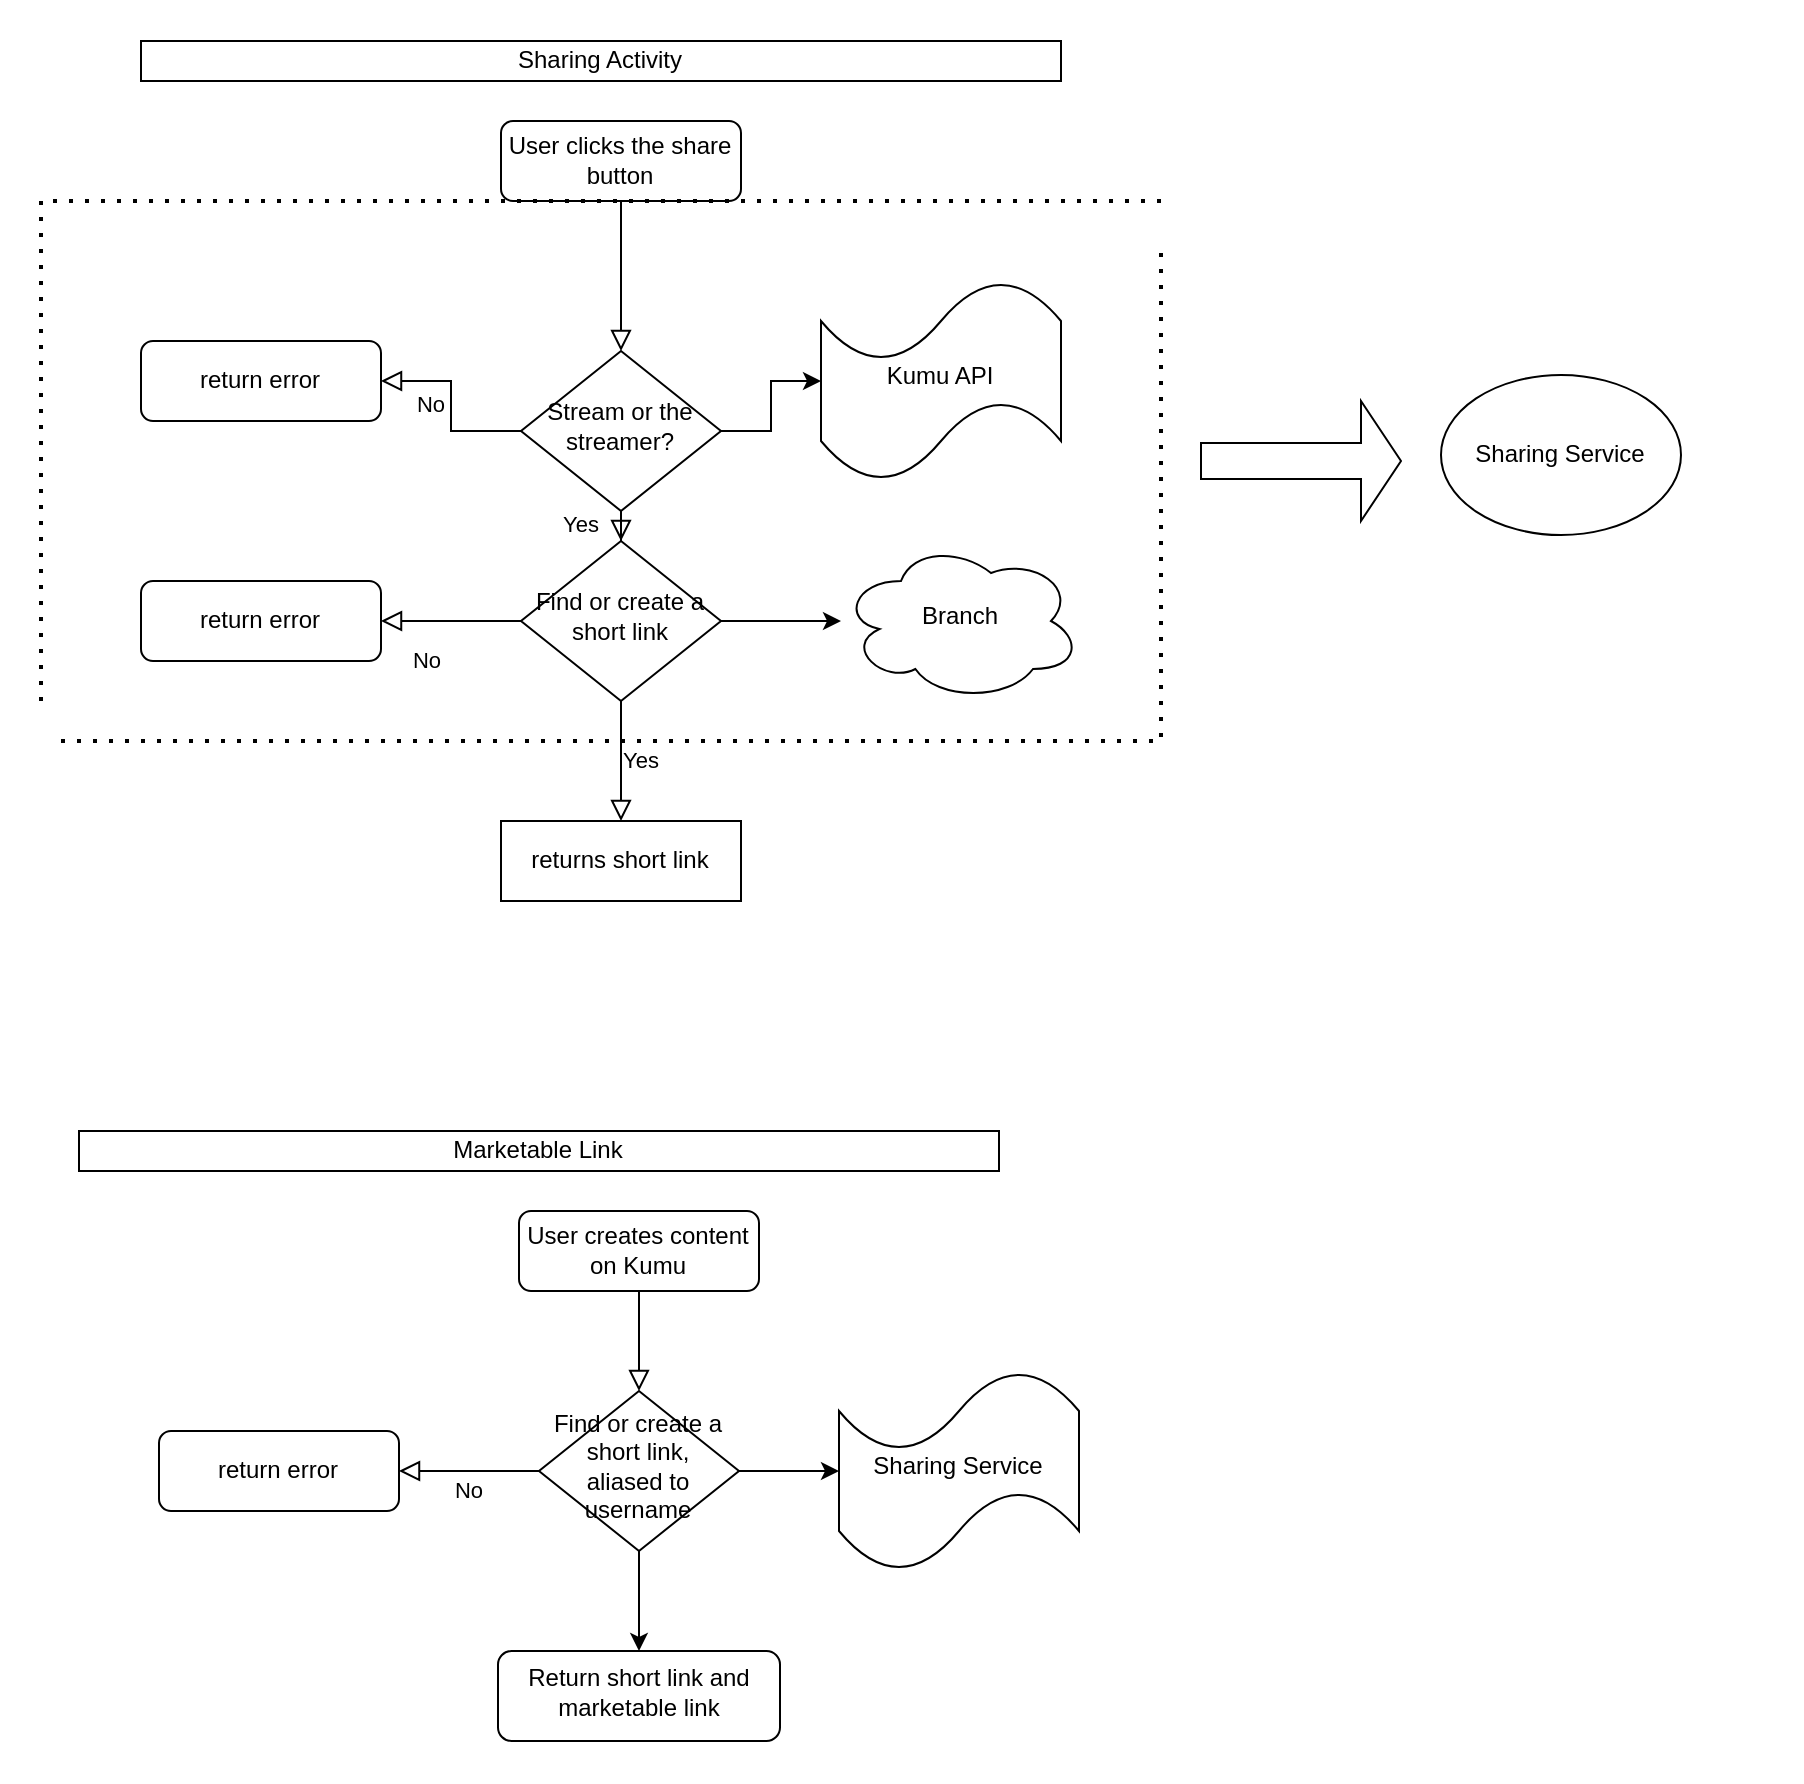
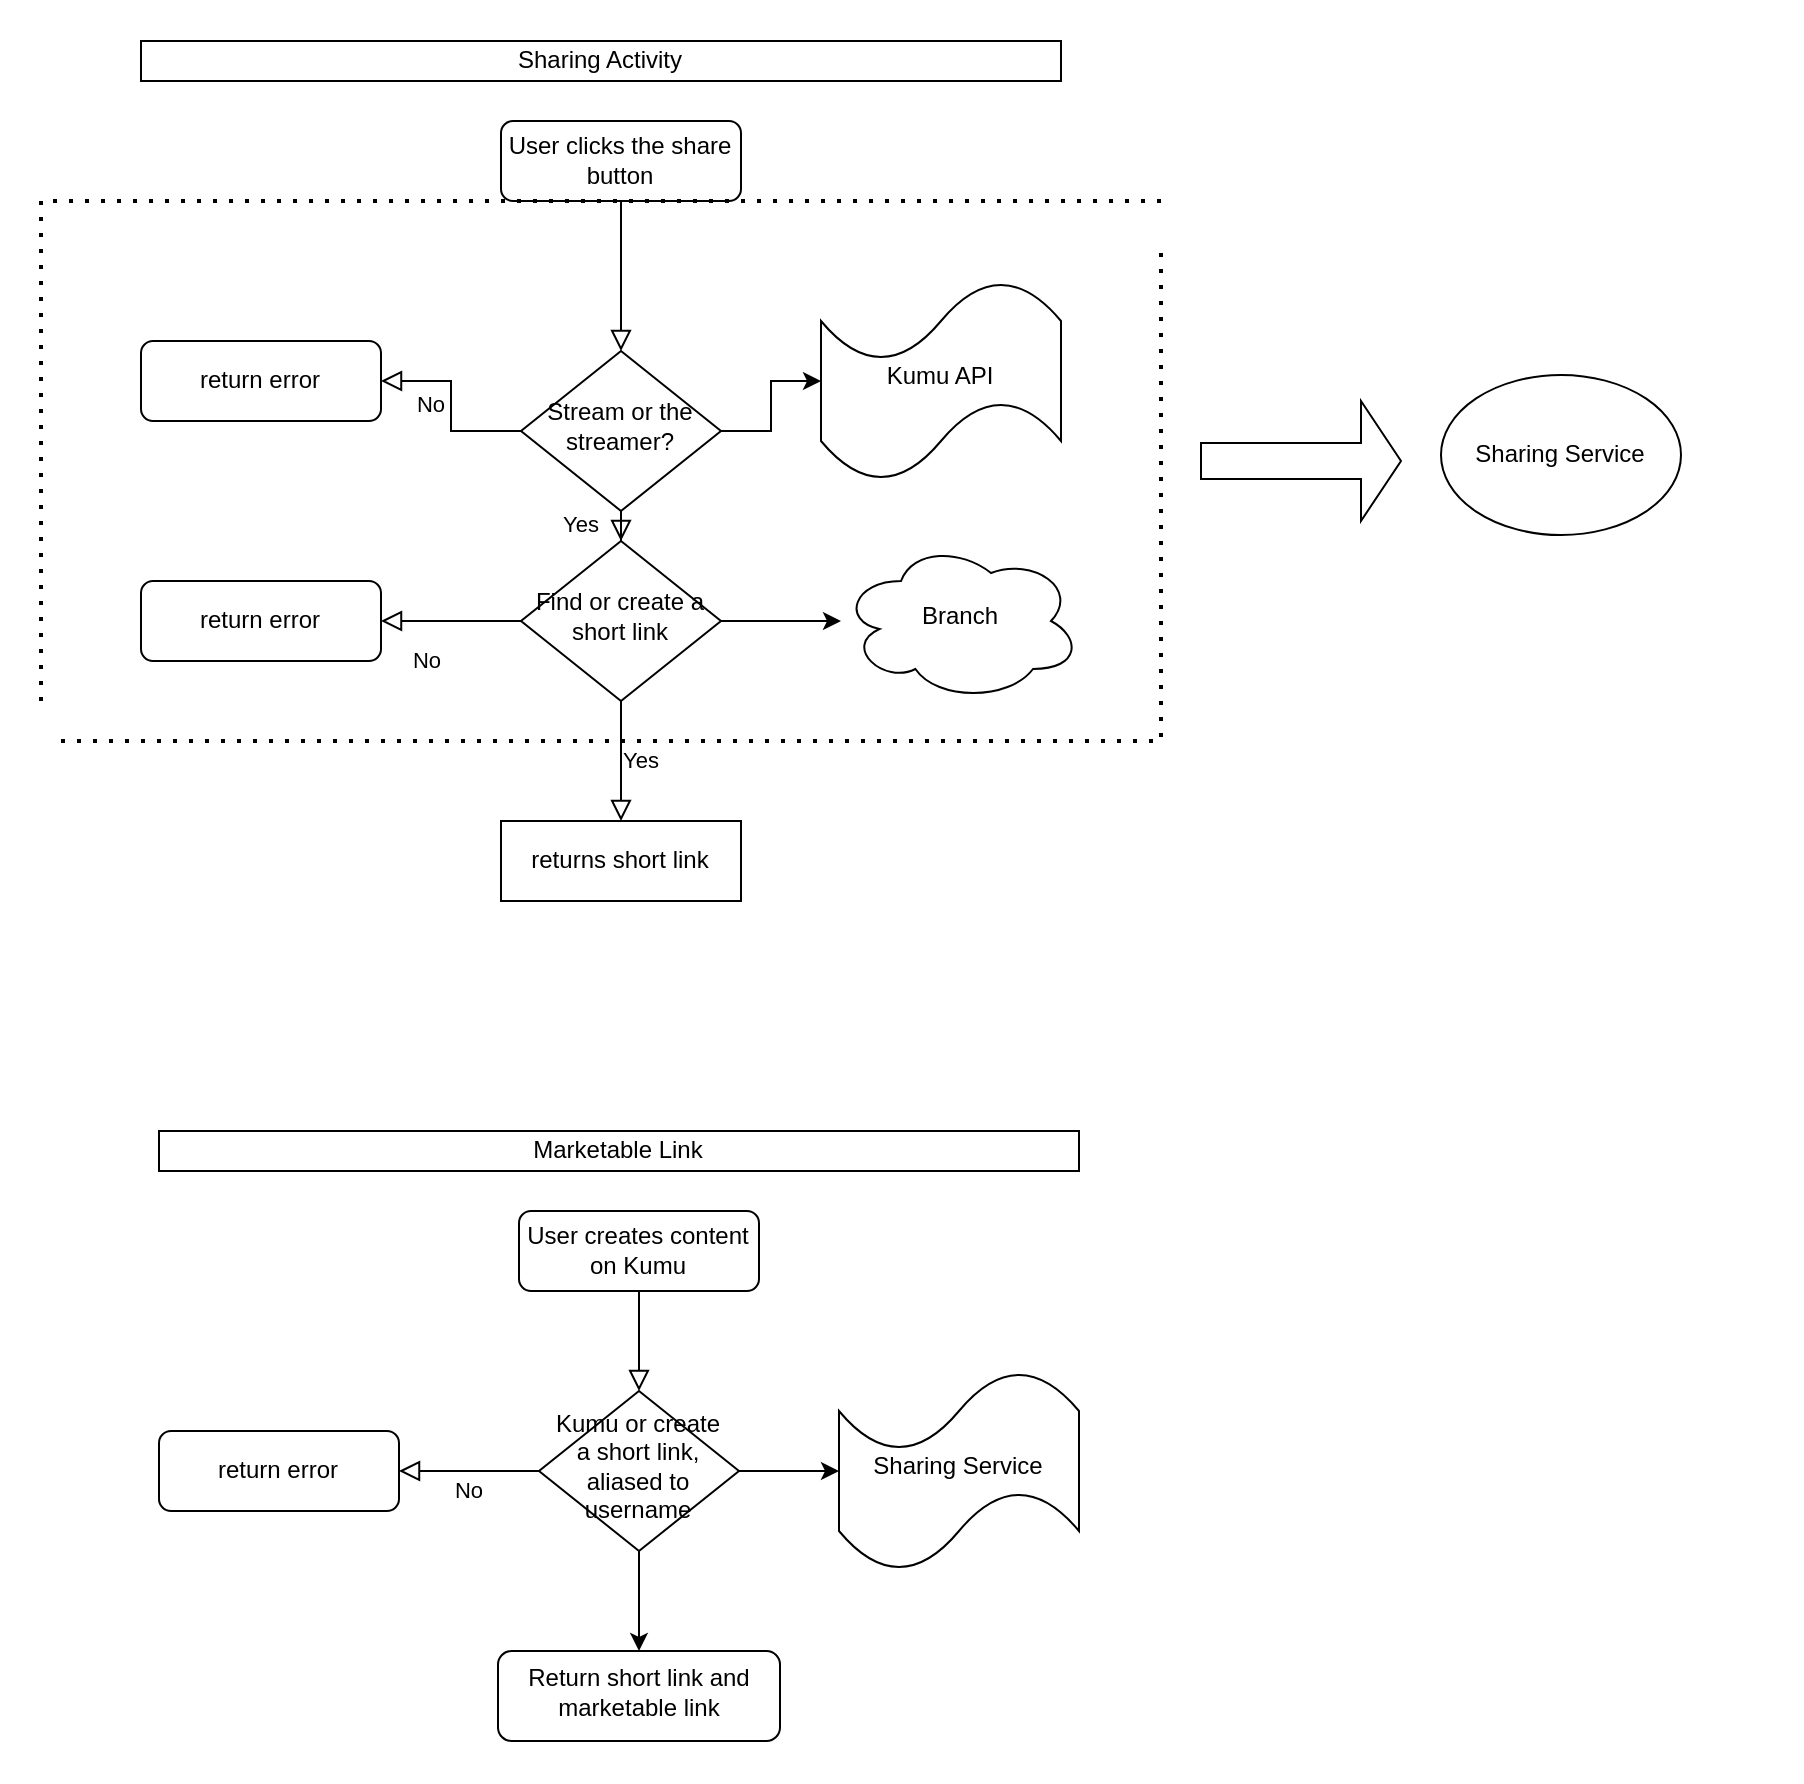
node "Marketable Link": moved (539, 1151) -> (619, 1151)
node "Find or create a short link, aliased to username": label "Find or create a short link, aliased to username" -> "Kumu or create a short link, aliased to username"
